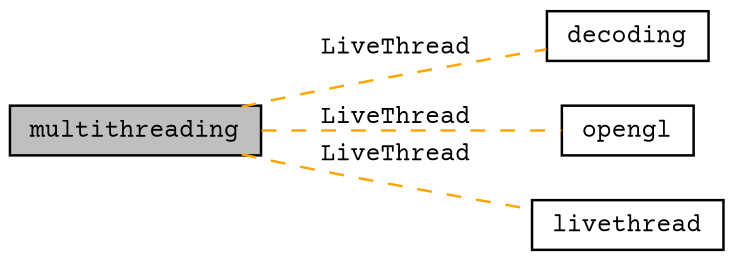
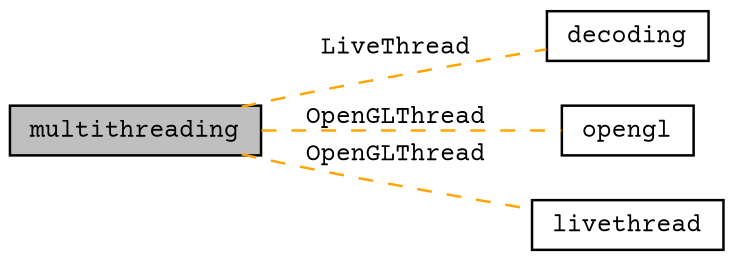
edge "multithreading" -- "opengl": label "LiveThread" -> "OpenGLThread"
edge "multithreading" -- "livethread": label "LiveThread" -> "OpenGLThread"
